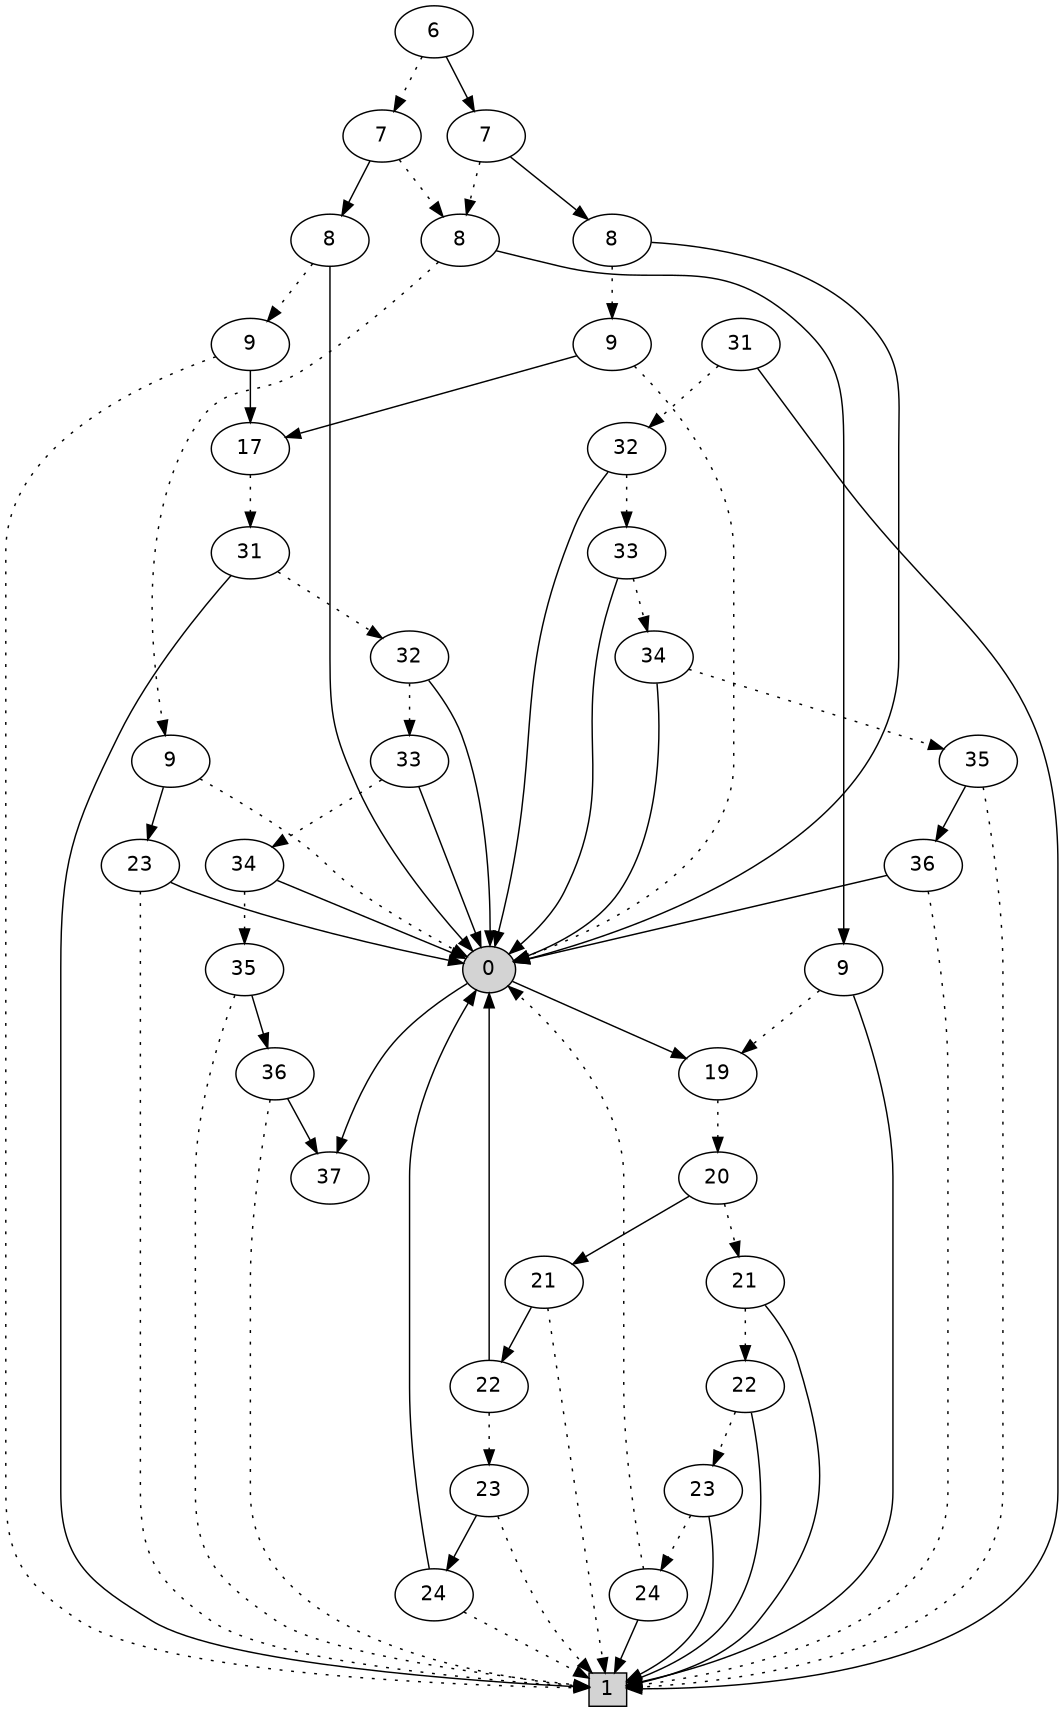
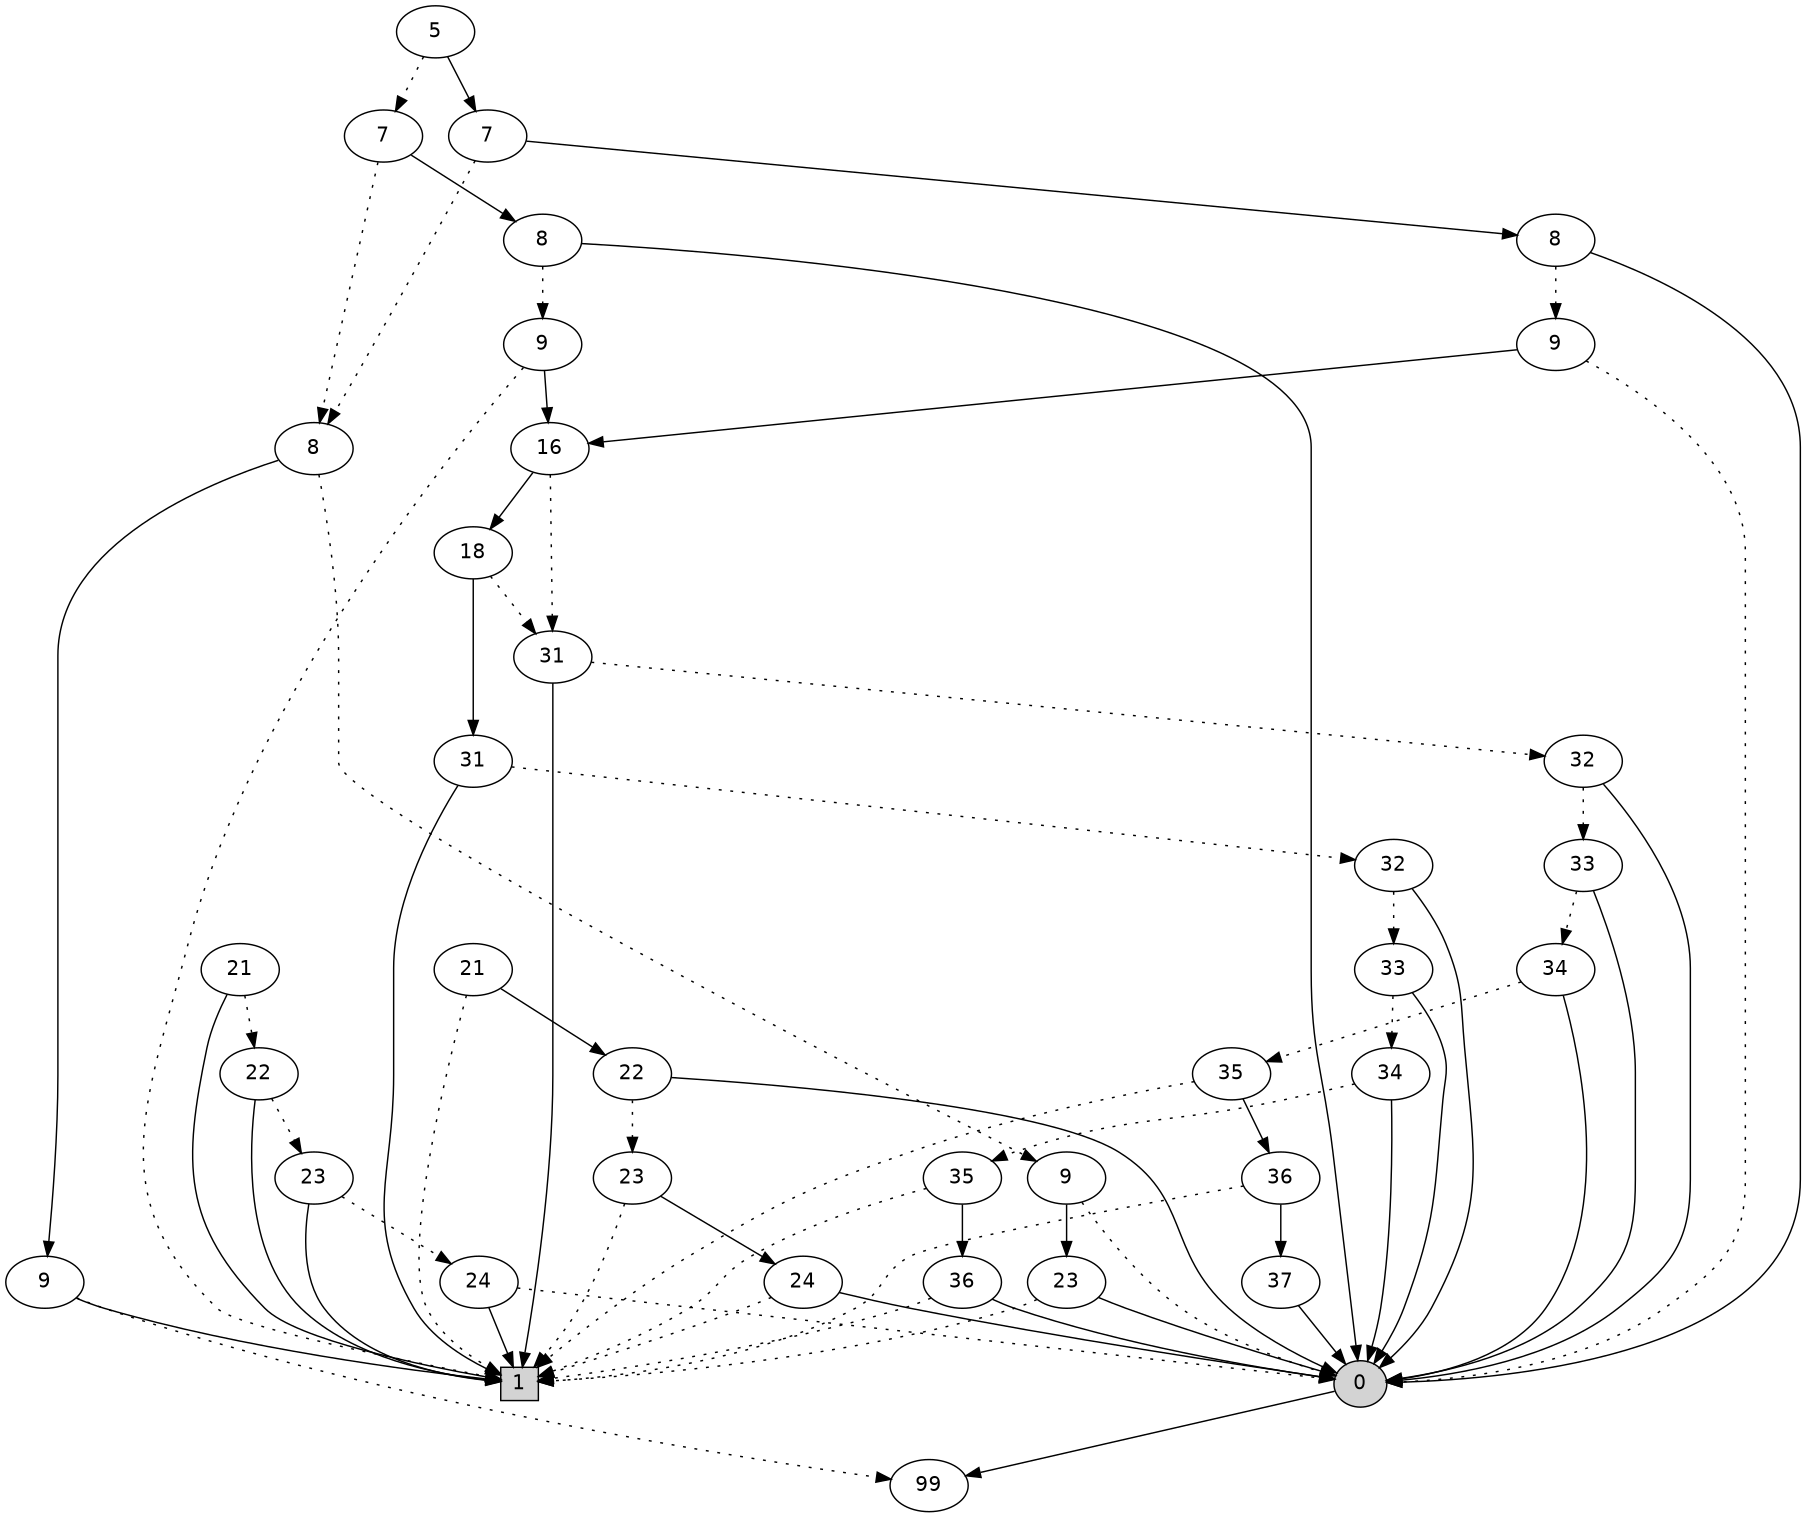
node "6": label "6" -> "5"
node "17": label "17" -> "16"
node "18": added
edge "0" -> "37": reversed
node "19": label "19" -> "99"
node "20": removed
